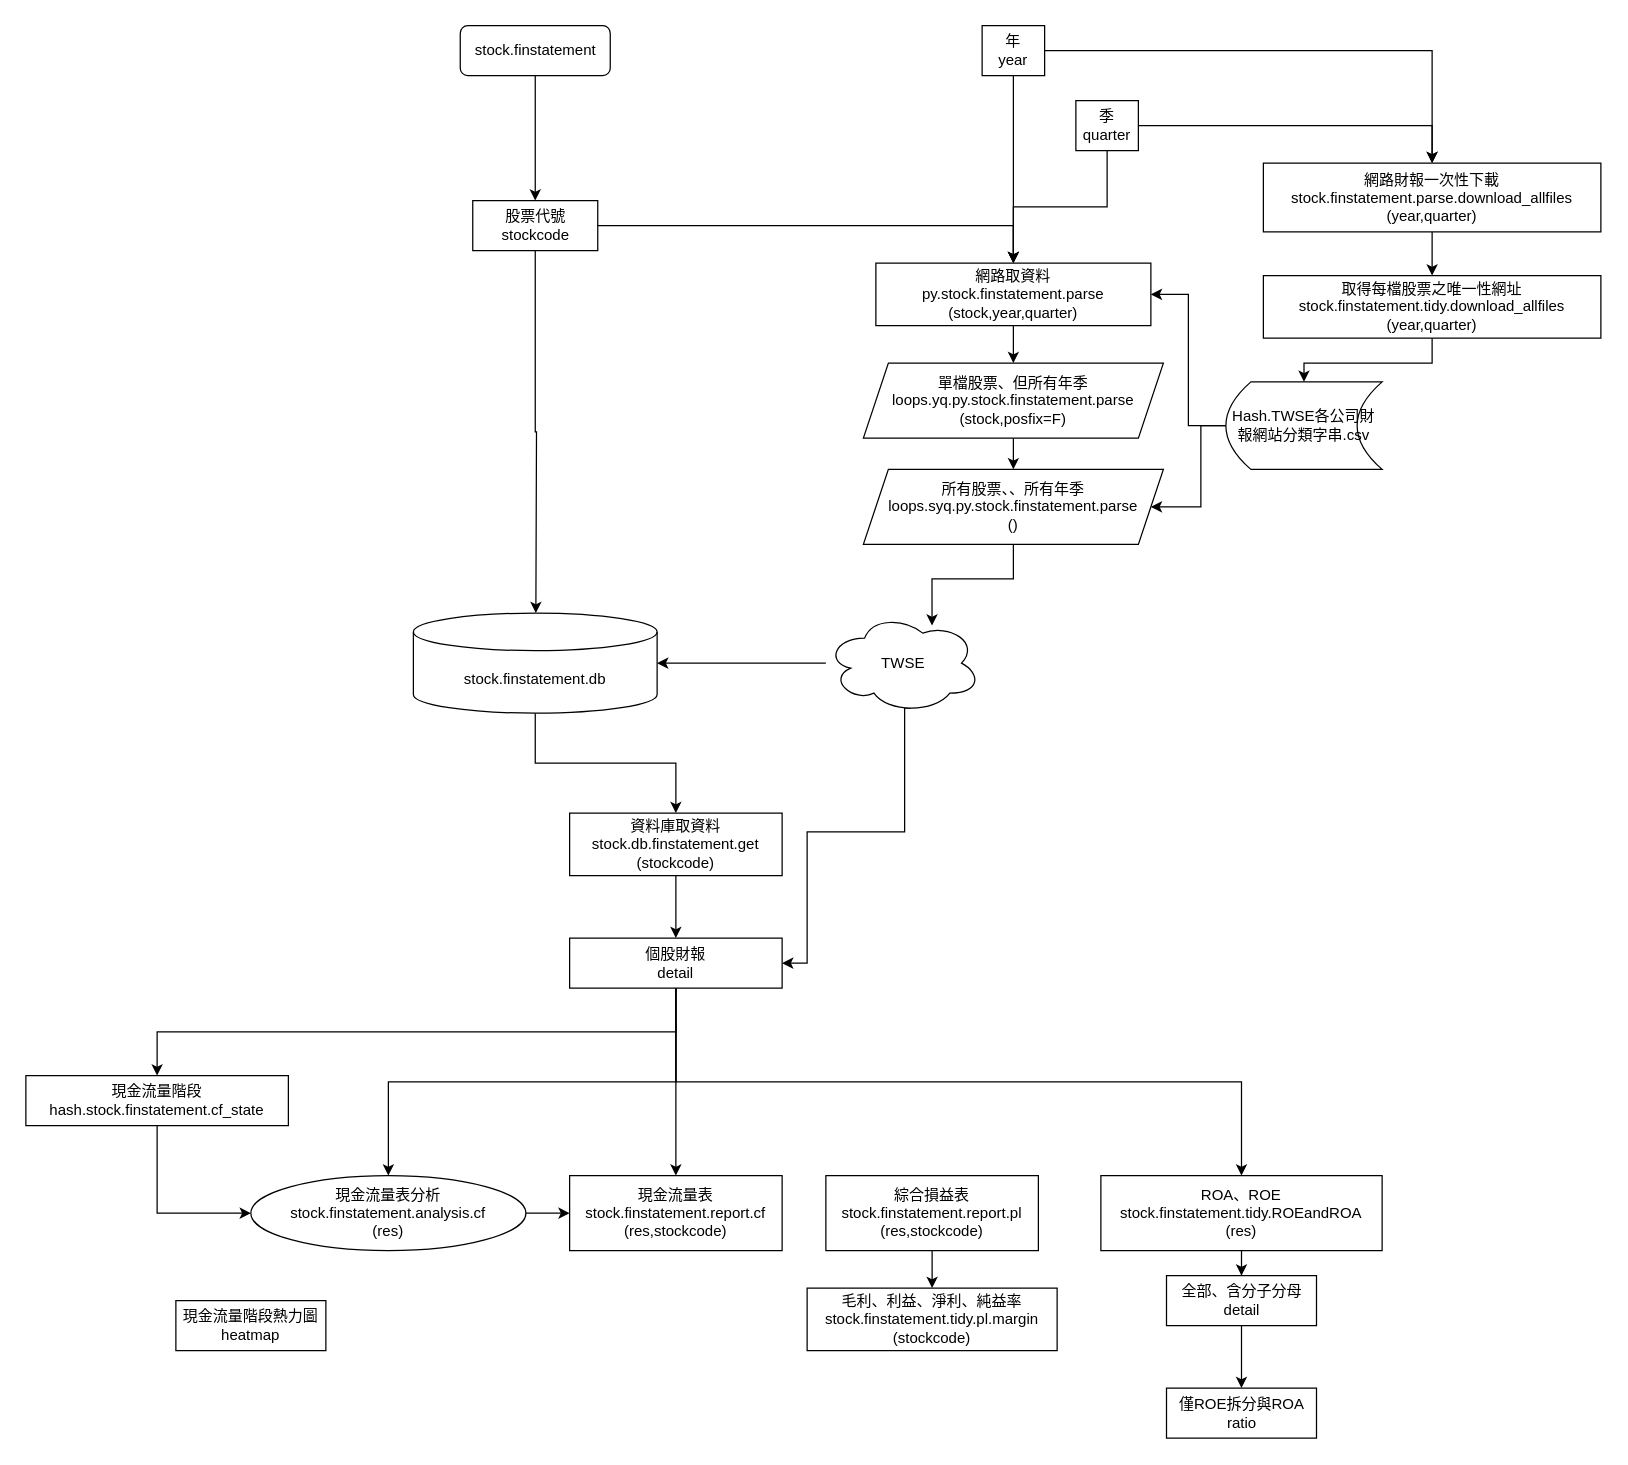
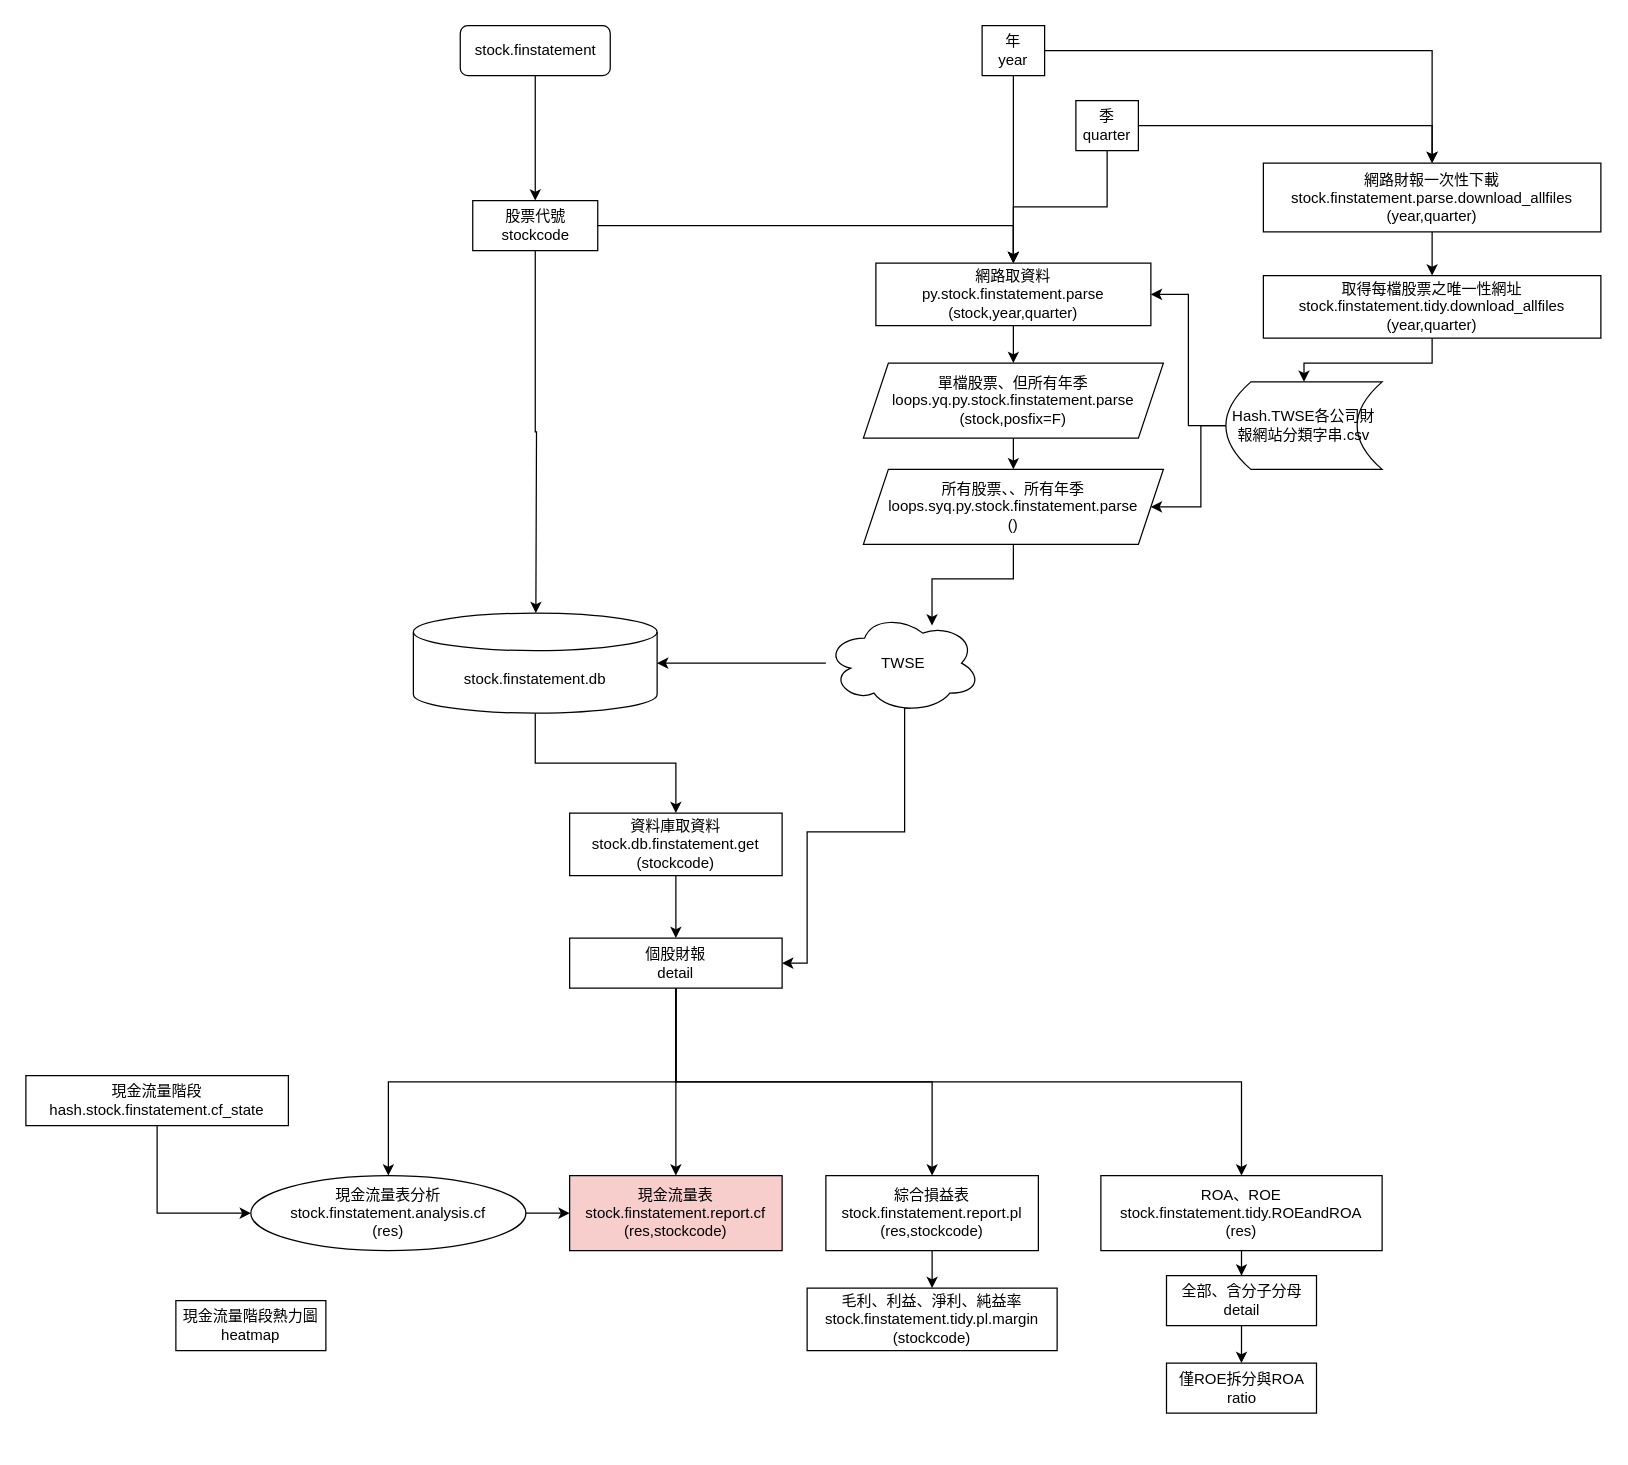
edge "個股財報 detail" -> "現金流量階段 hash.stock.finstatement.cf_state": now "個股財報 detail" -> "綜合損益表 stock.finstatement.report.pl (res,stockcode)"
node "現金流量表 stock.finstatement.report.cf (res,stockcode)": fillcolor #ffffff -> #f8cecc
node "僅ROE拆分與ROA ratio": moved (1241, 1413) -> (1241, 1388)
